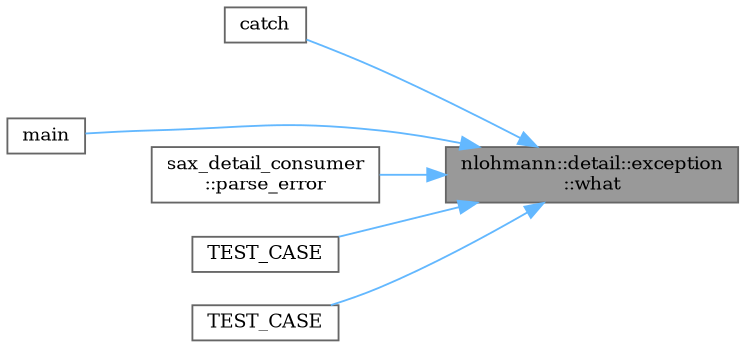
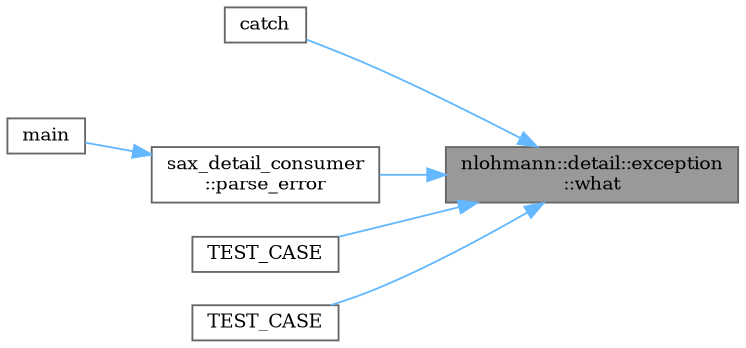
edge "main" -> "nlohmann::detail::exception ::what": now "main" -> "sax_detail_consumer ::parse_error"
